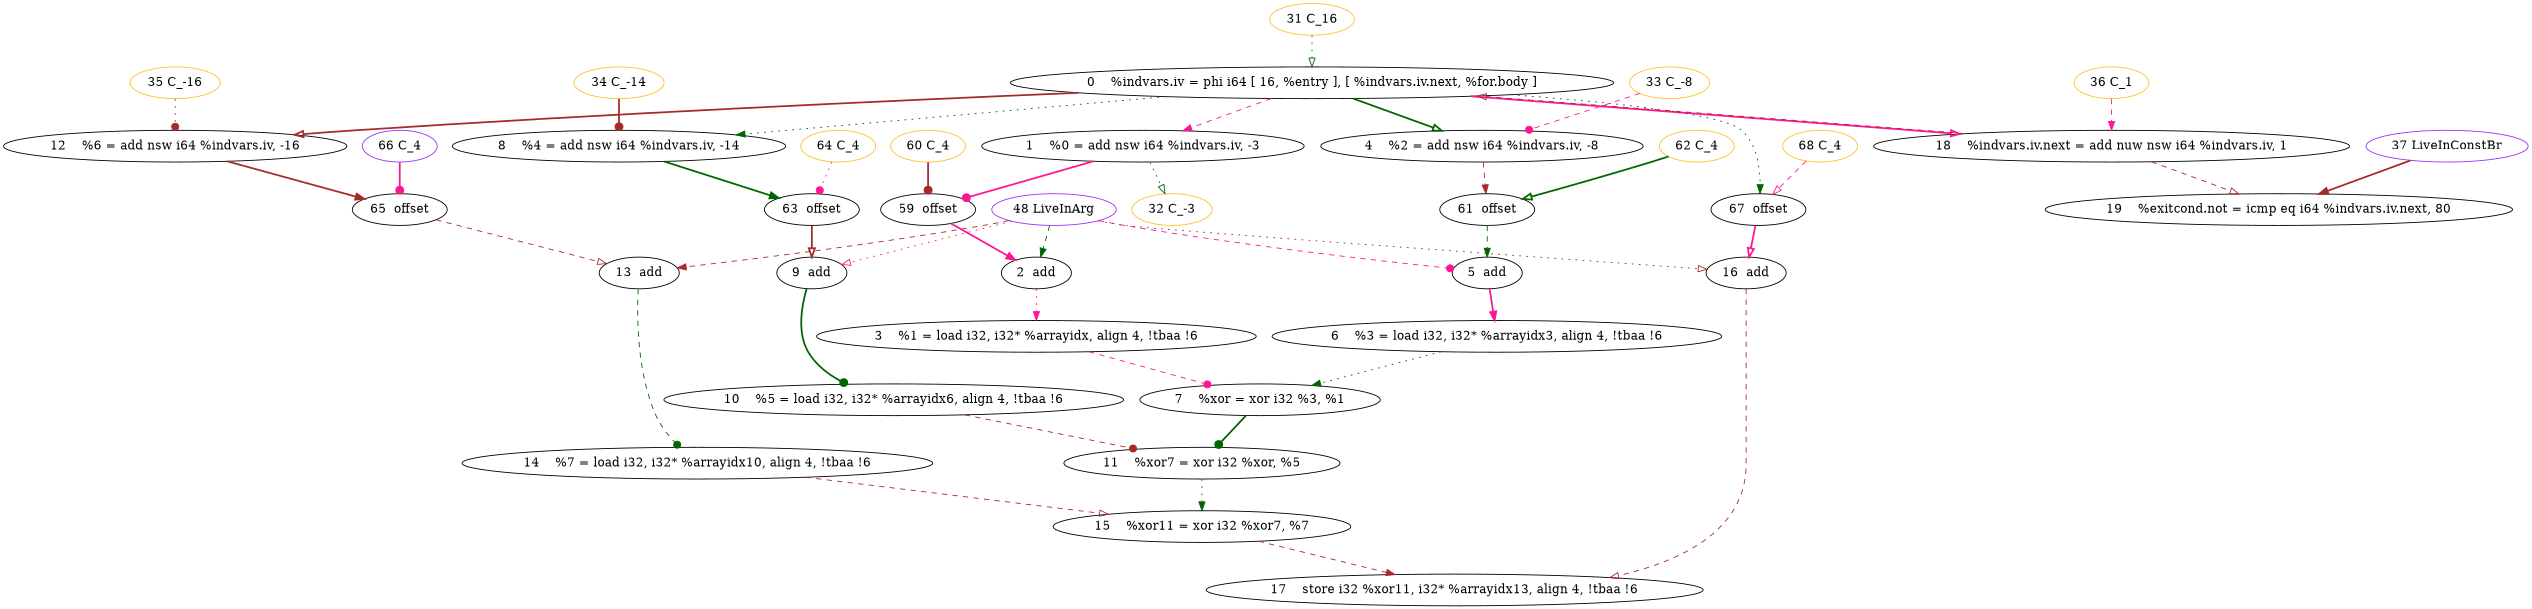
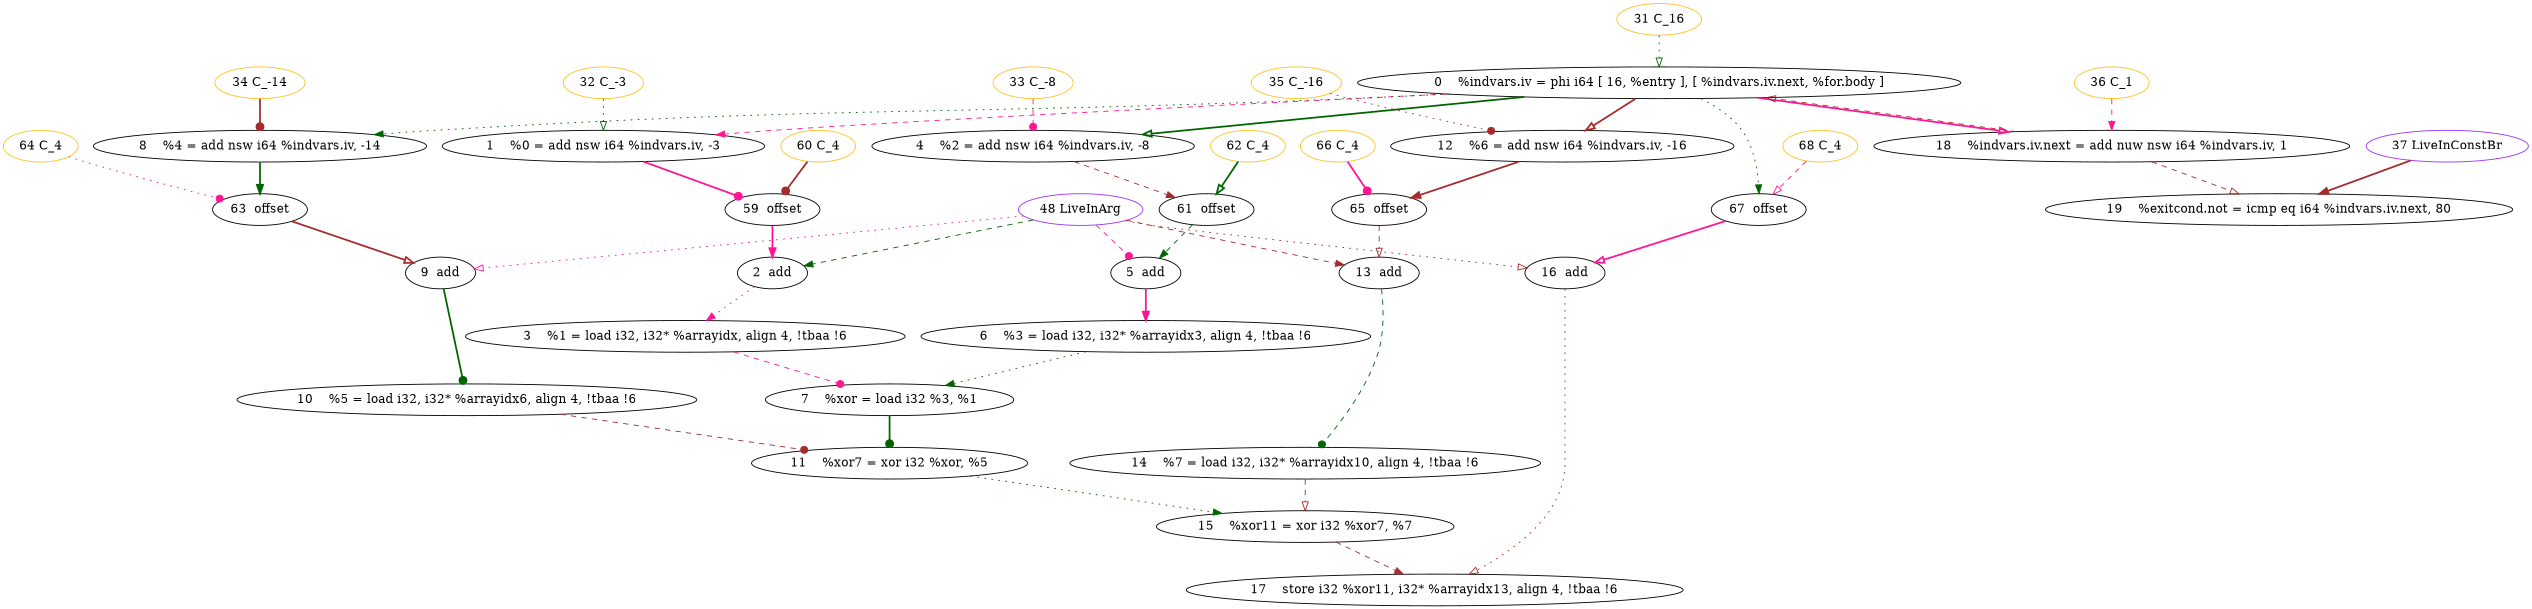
node "66 C_4": color purple1 -> goldenrod1
edge "1    %0 = add nsw i64 %indvars.iv, -3" -> "32 C_-3": reversed
node "7    %xor = xor i32 %3, %1": label "7    %xor = xor i32 %3, %1" -> "7    %xor = load i32 %3, %1"
edge "16  add" -> "17    store i32 %xor11, i32* %arrayidx13, align 4, !tbaa !6": style dashed -> dotted
